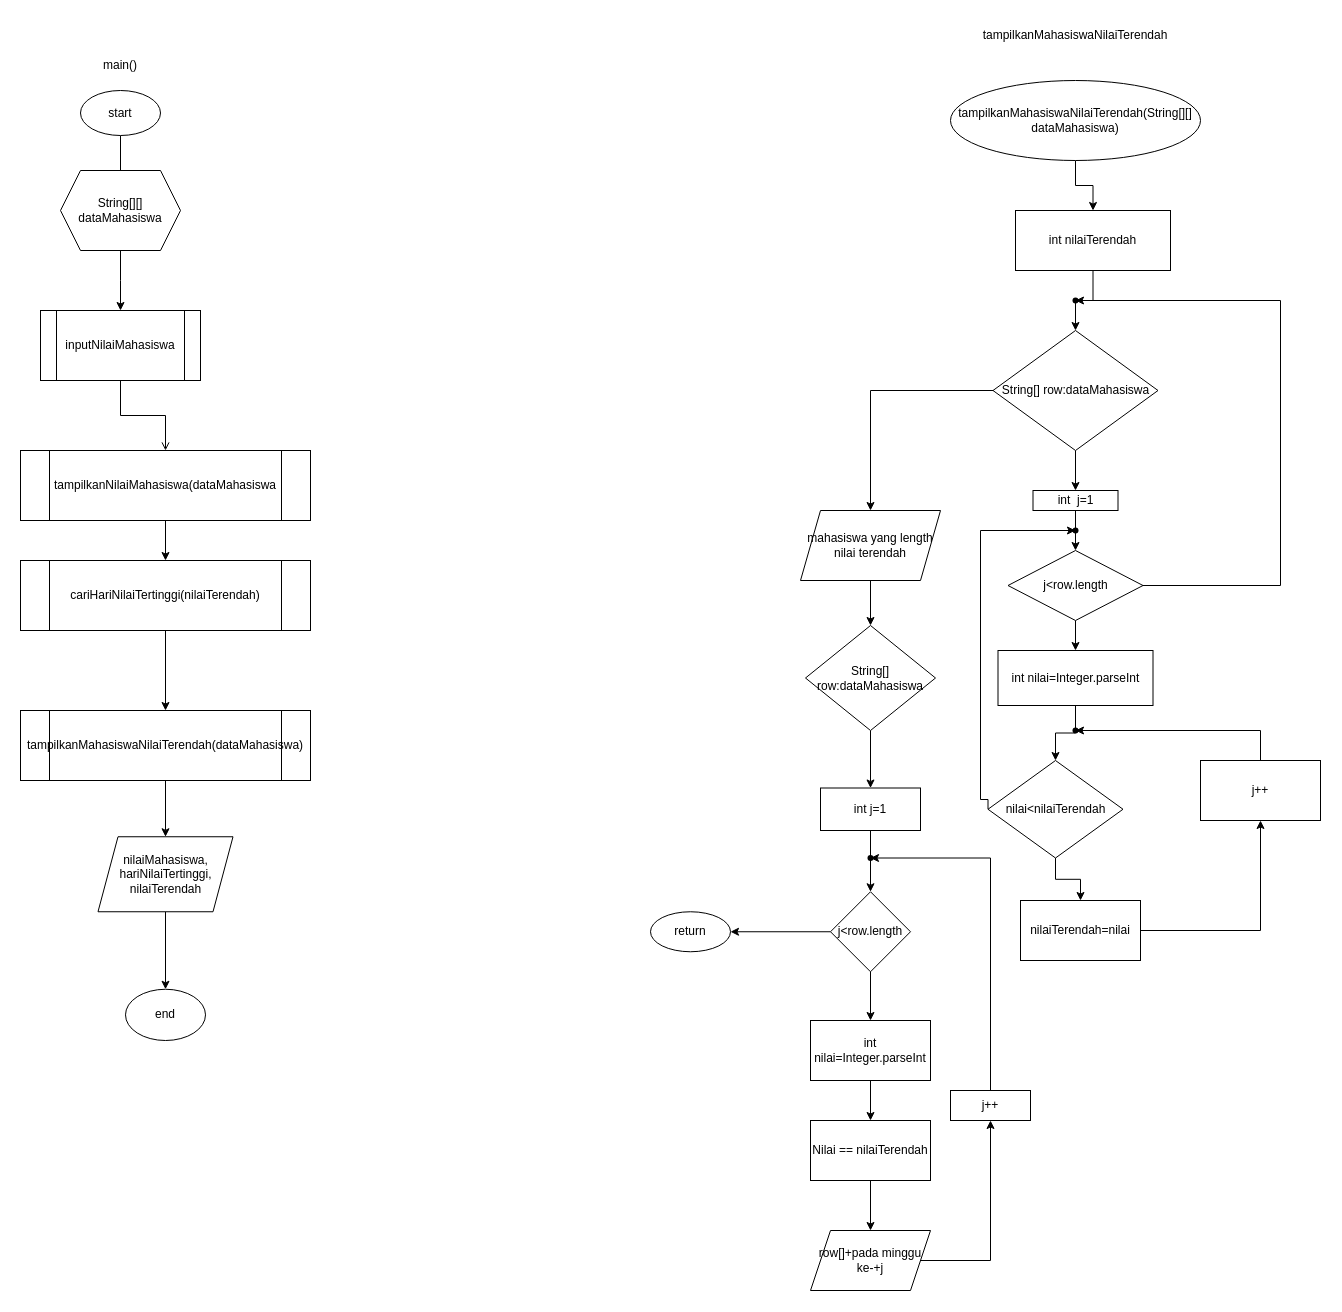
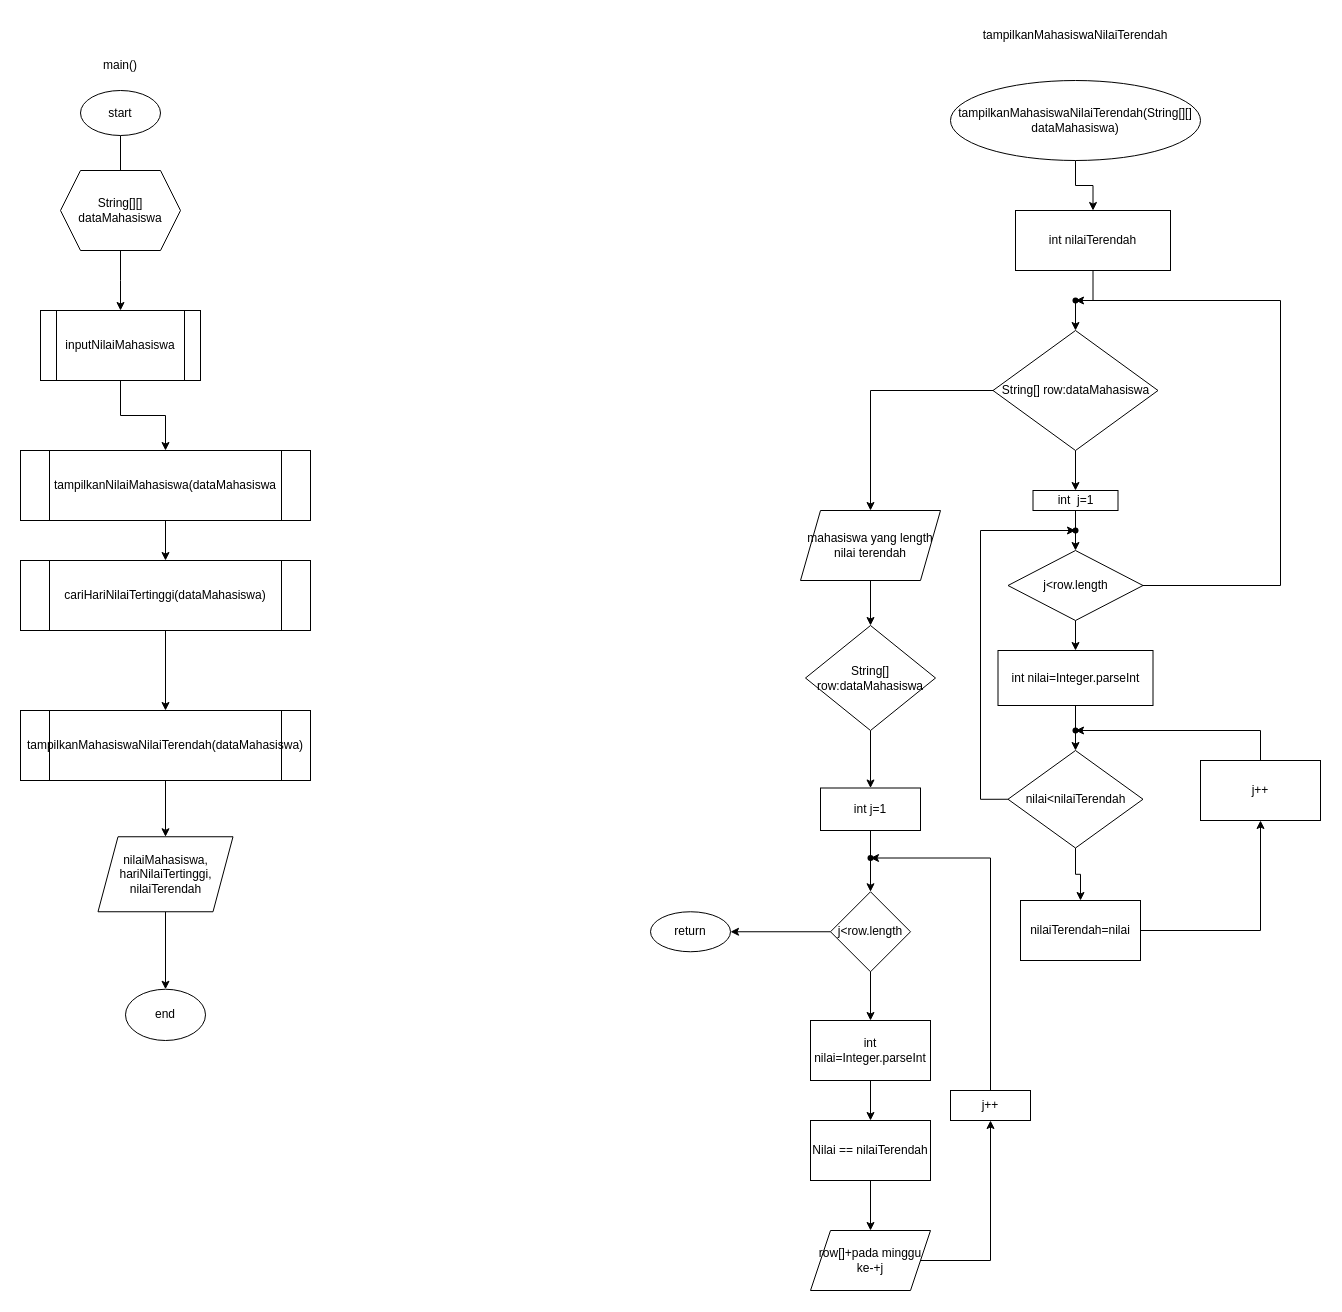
edge "inputNilaiMahasiswa" -> "tampilkanNilaiMahasiswa(dataMahasiswa": arrowhead open -> classic
node "cariHariNilaiTertinggi(nilaiTerendah)": label "cariHariNilaiTertinggi(nilaiTerendah)" -> "cariHariNilaiTertinggi(dataMahasiswa)"
node "nilai<nilaiTerendah": moved (1056, 809) -> (1076, 799)
